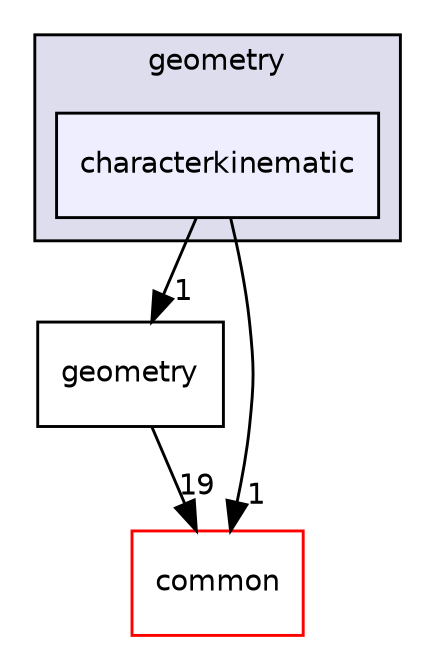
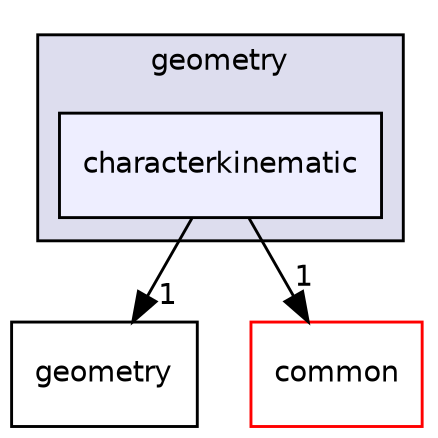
edge "geometry" -> "common": removed
